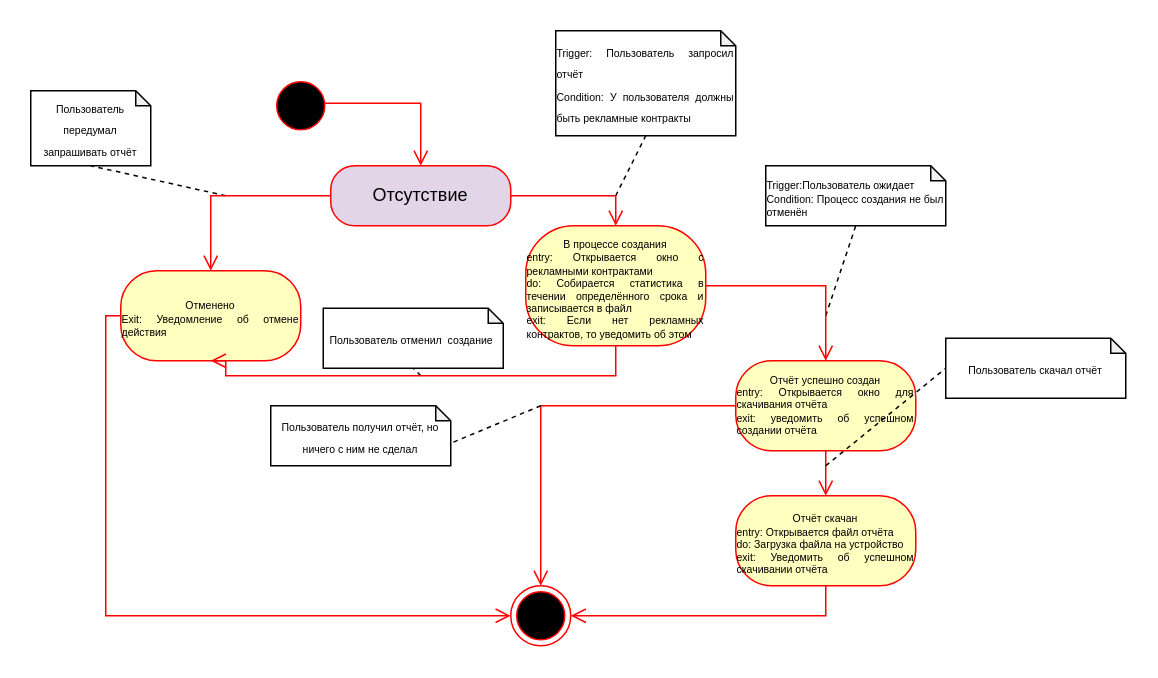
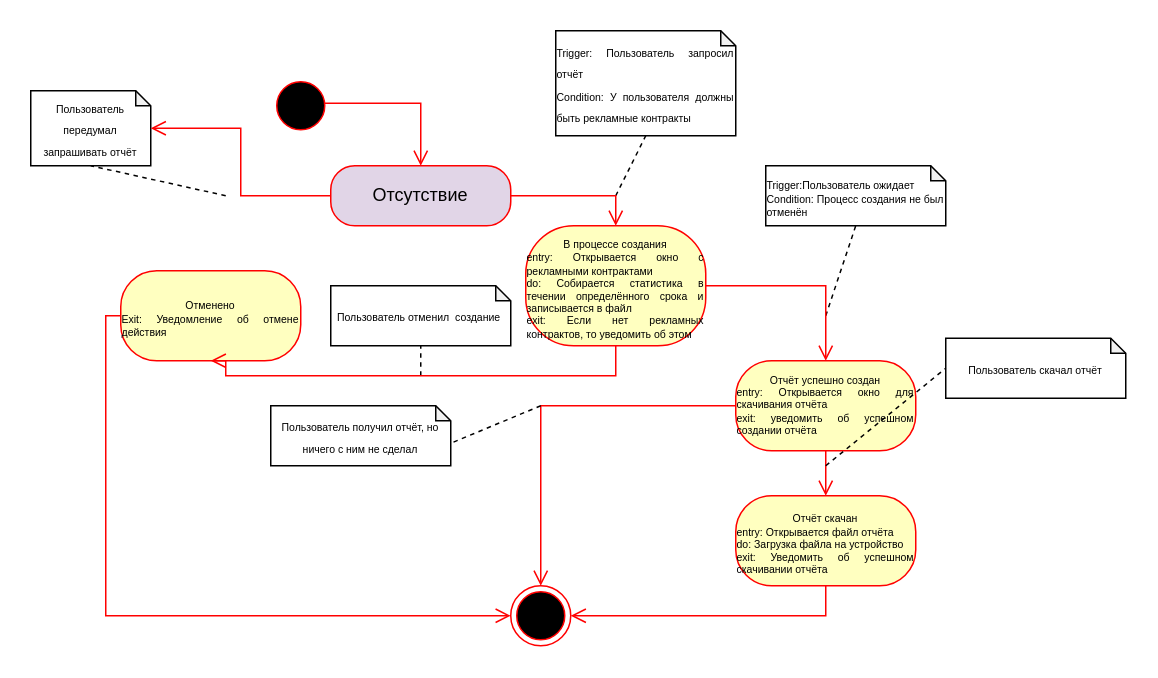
edge "Отсутствие" -> "Отменено Exit: Уведомление об отмене действия": now "Отсутствие" -> "Пользователь передумал запрашивать отчёт"
node "Пользователь отменил создание": moved (413, 338) -> (421, 316)
